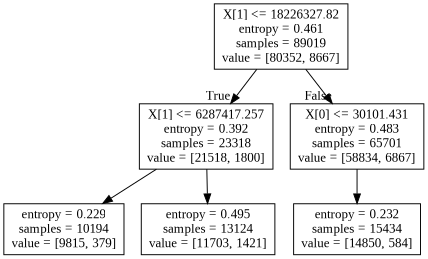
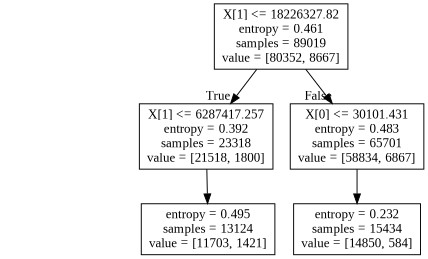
node "entropy = 0.229 samples = 10194 value = [9815, 379]": removed
